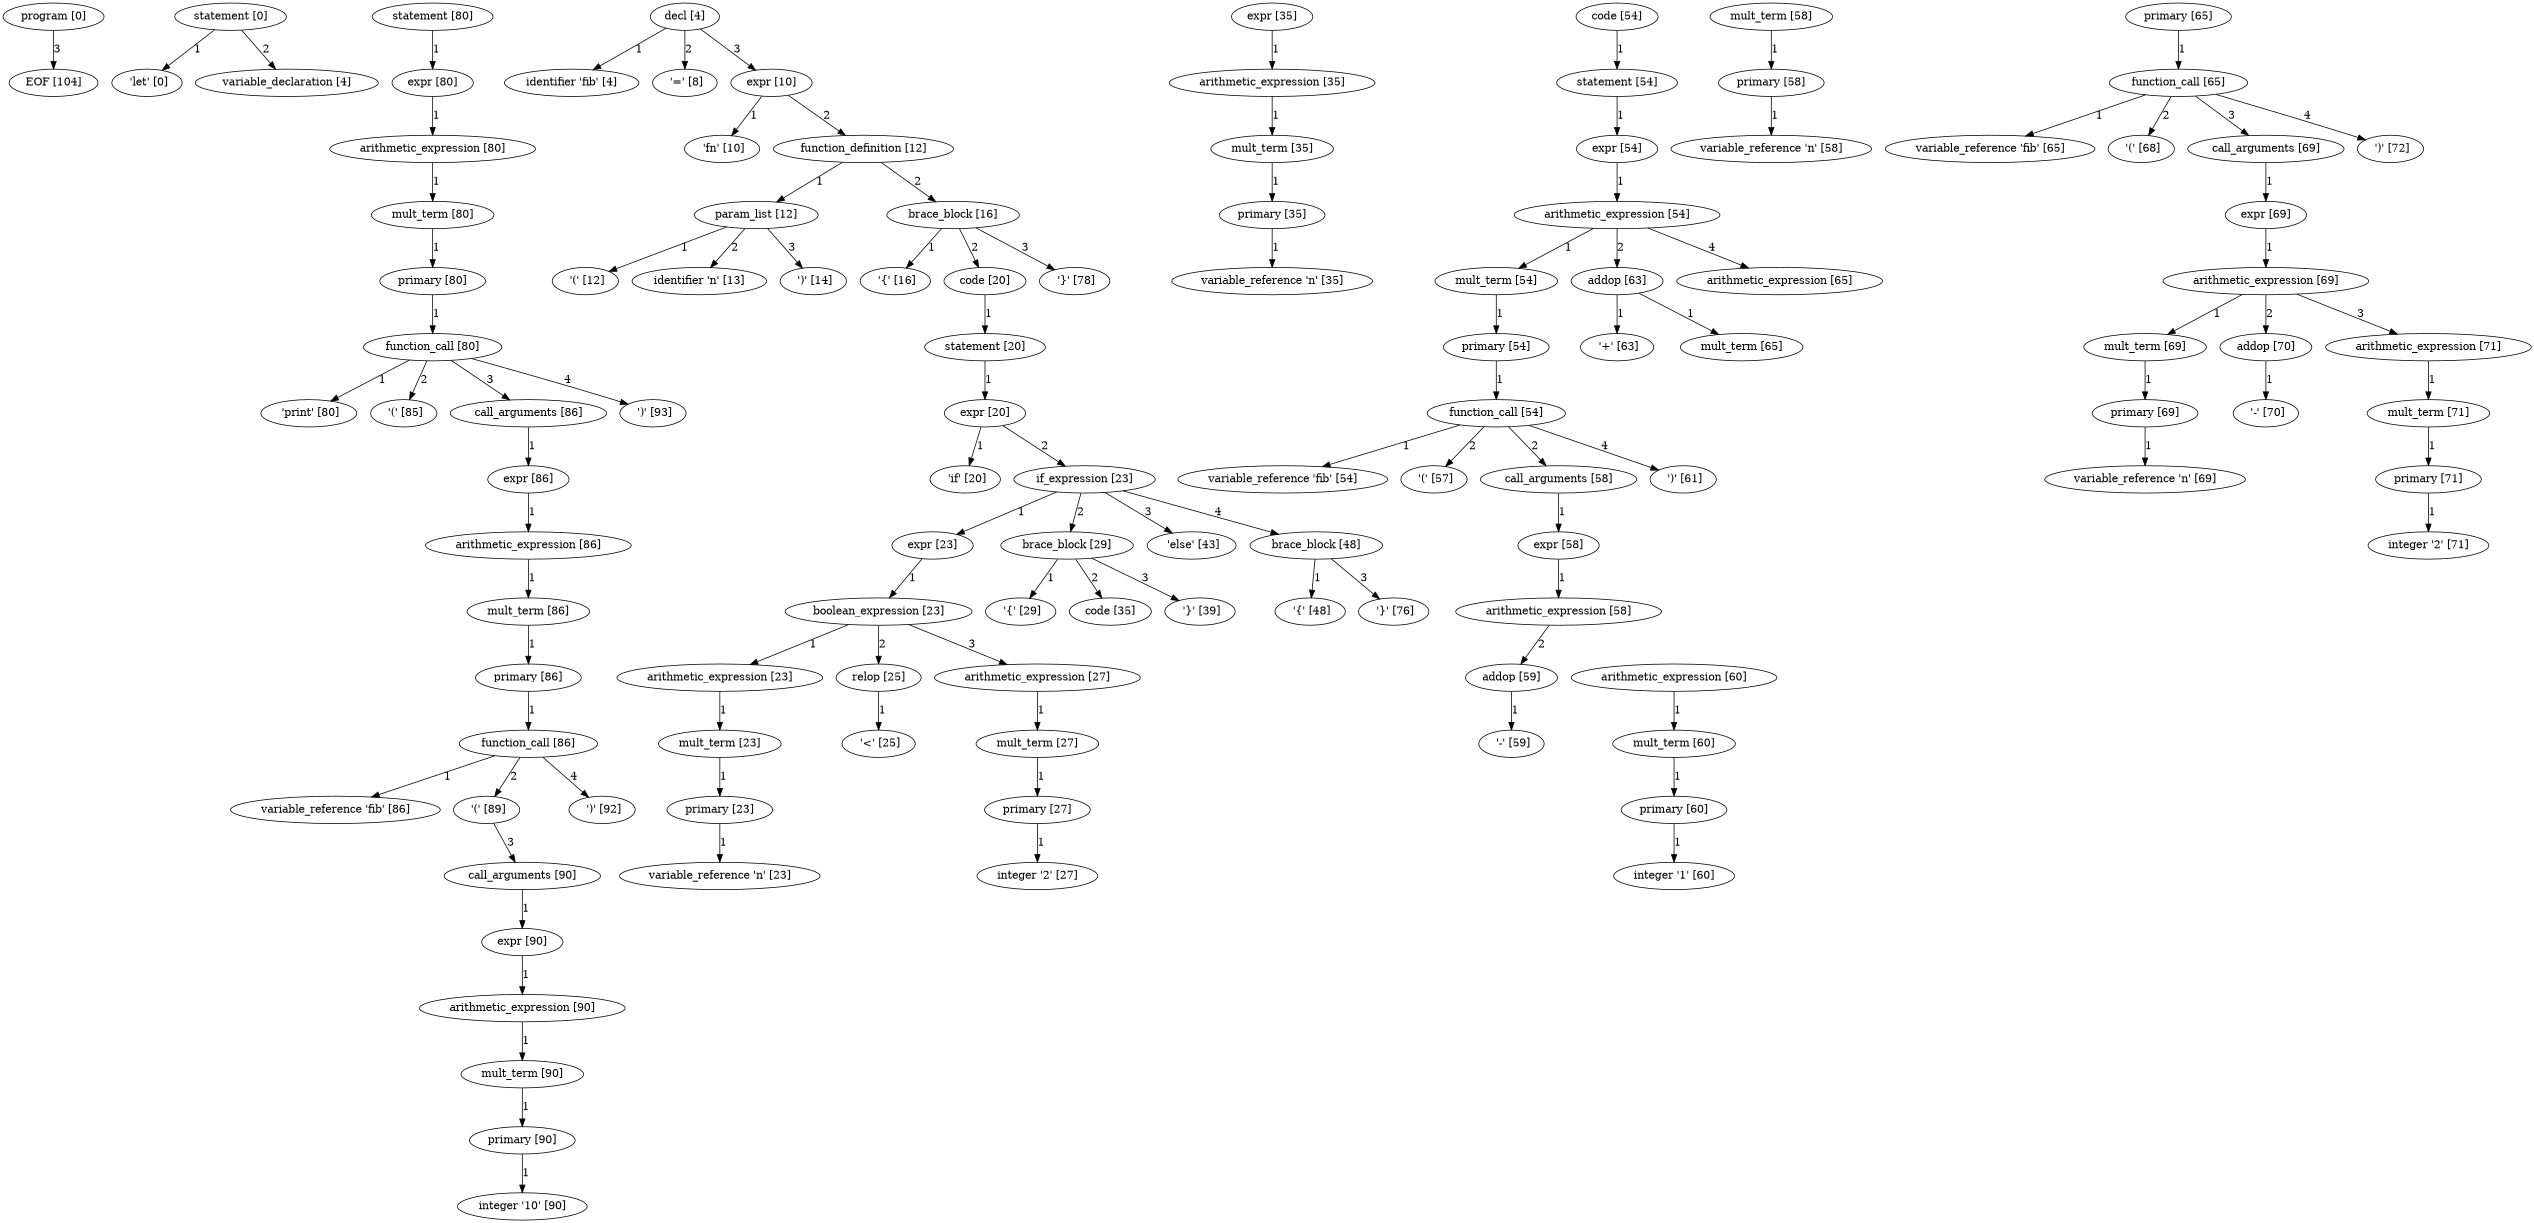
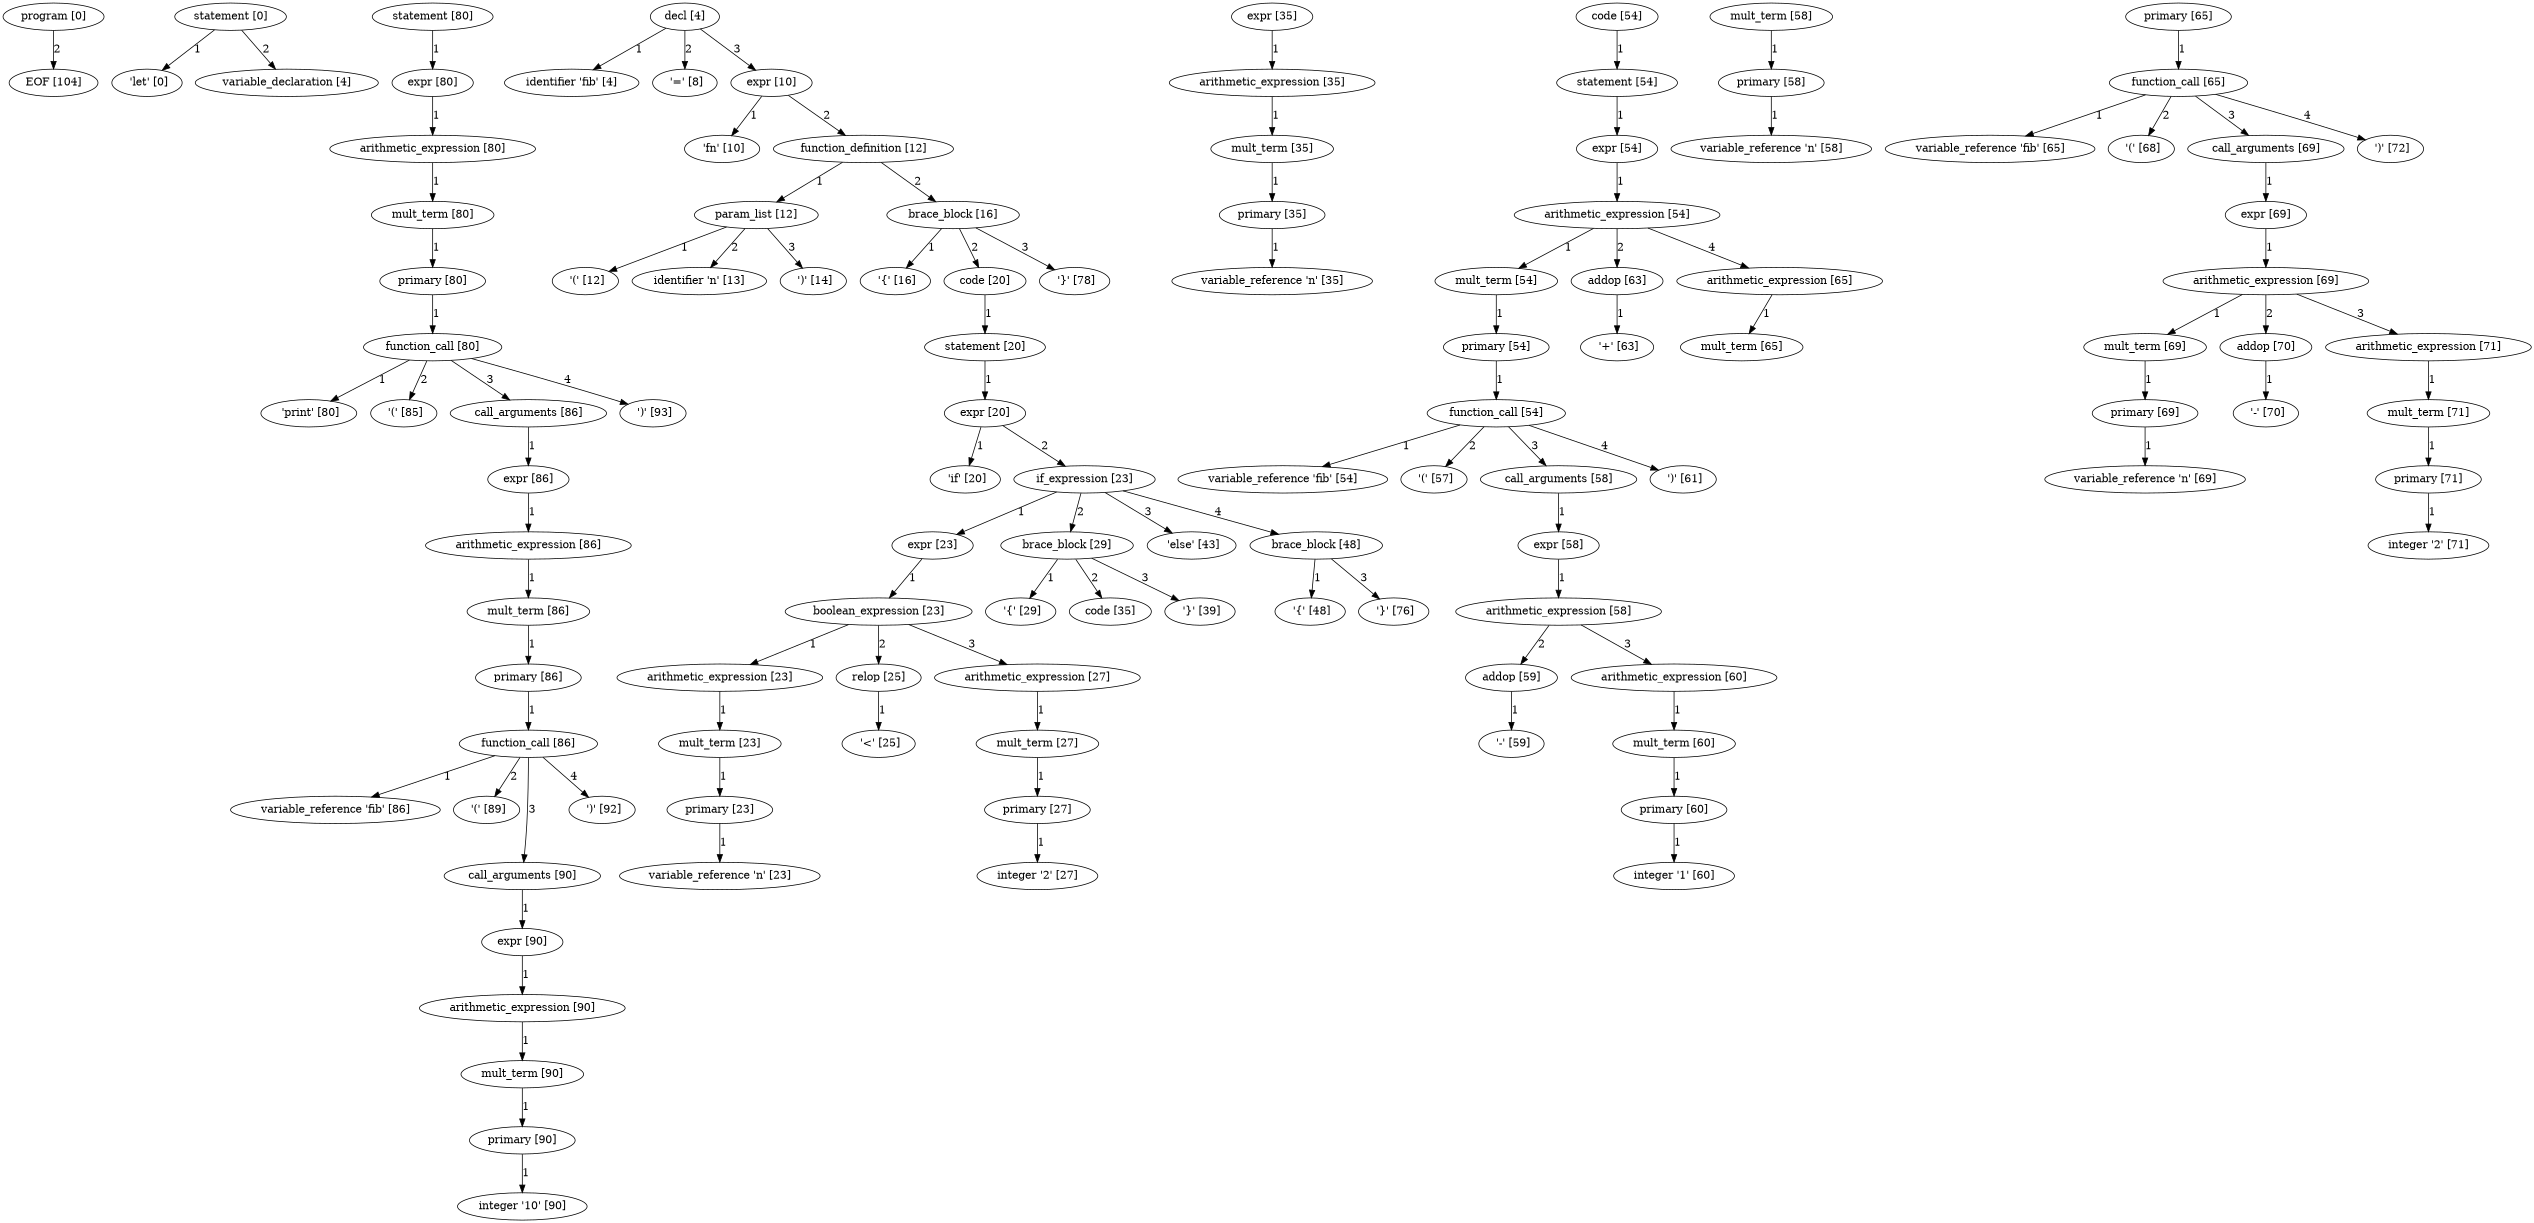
edge "program [0]" -> "EOF [104]": label "3" -> "2"
edge "addop [63]" -> "mult_term [65]": now "arithmetic_expression [65]" -> "mult_term [65]"
edge "function_call [54]" -> "call_arguments [58]": label "2" -> "3"
edge "arithmetic_expression [58]" -> "arithmetic_expression [60]": added, label "3"
edge "'(' [89]" -> "call_arguments [90]": now "function_call [86]" -> "call_arguments [90]"
